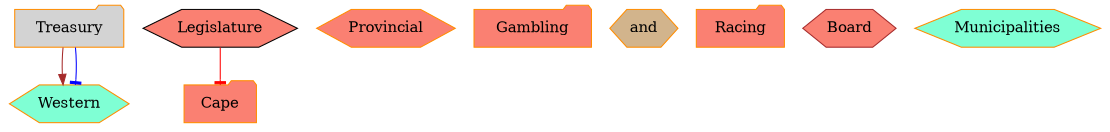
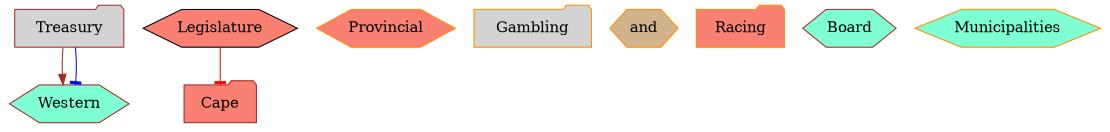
node "Treasury": color darkorange -> brown
node "Gambling": fillcolor salmon -> lightgrey
node "Board": fillcolor salmon -> aquamarine
node "Western": color darkorange -> brown
node "Cape": color darkorange -> brown
